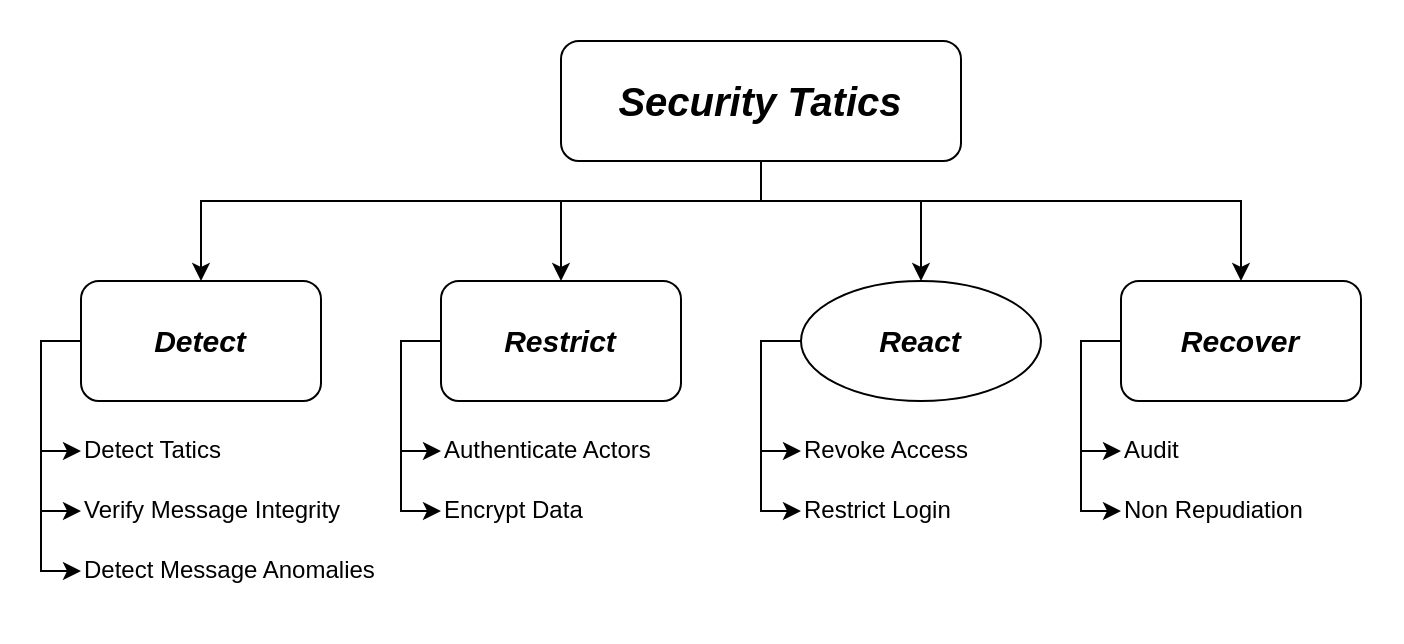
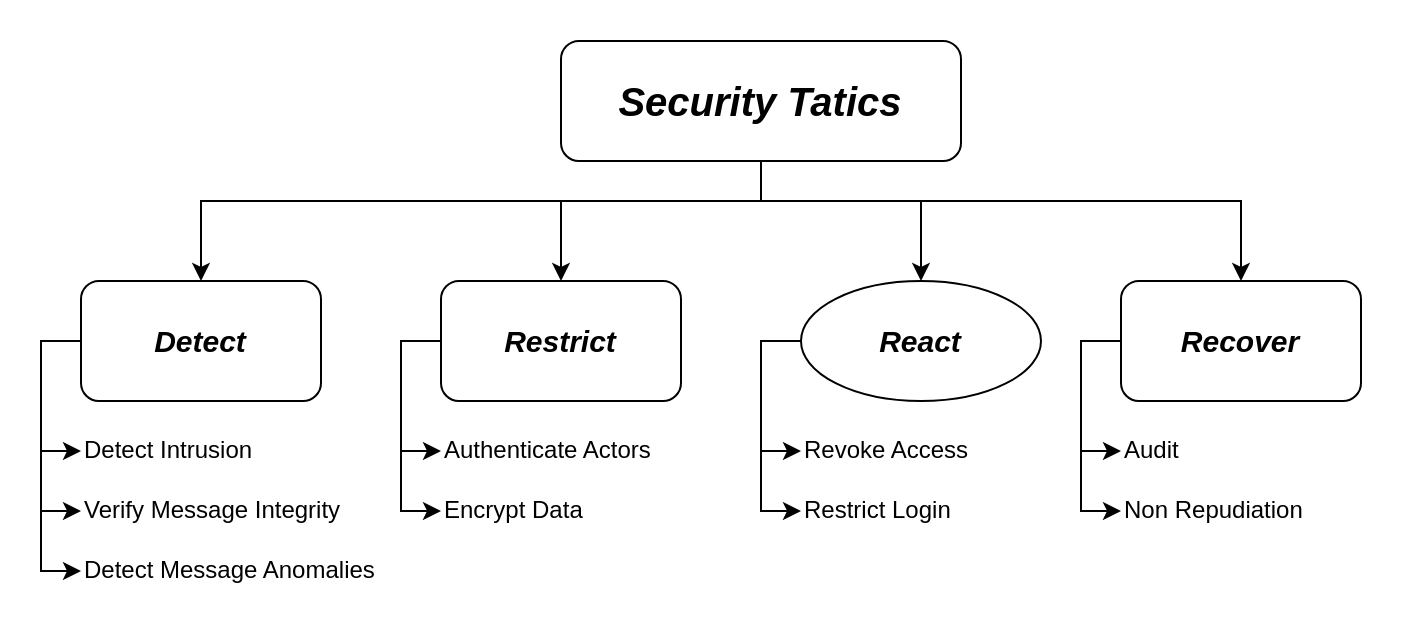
node "Detect Tatics": label "Detect Tatics" -> "Detect Intrusion"
